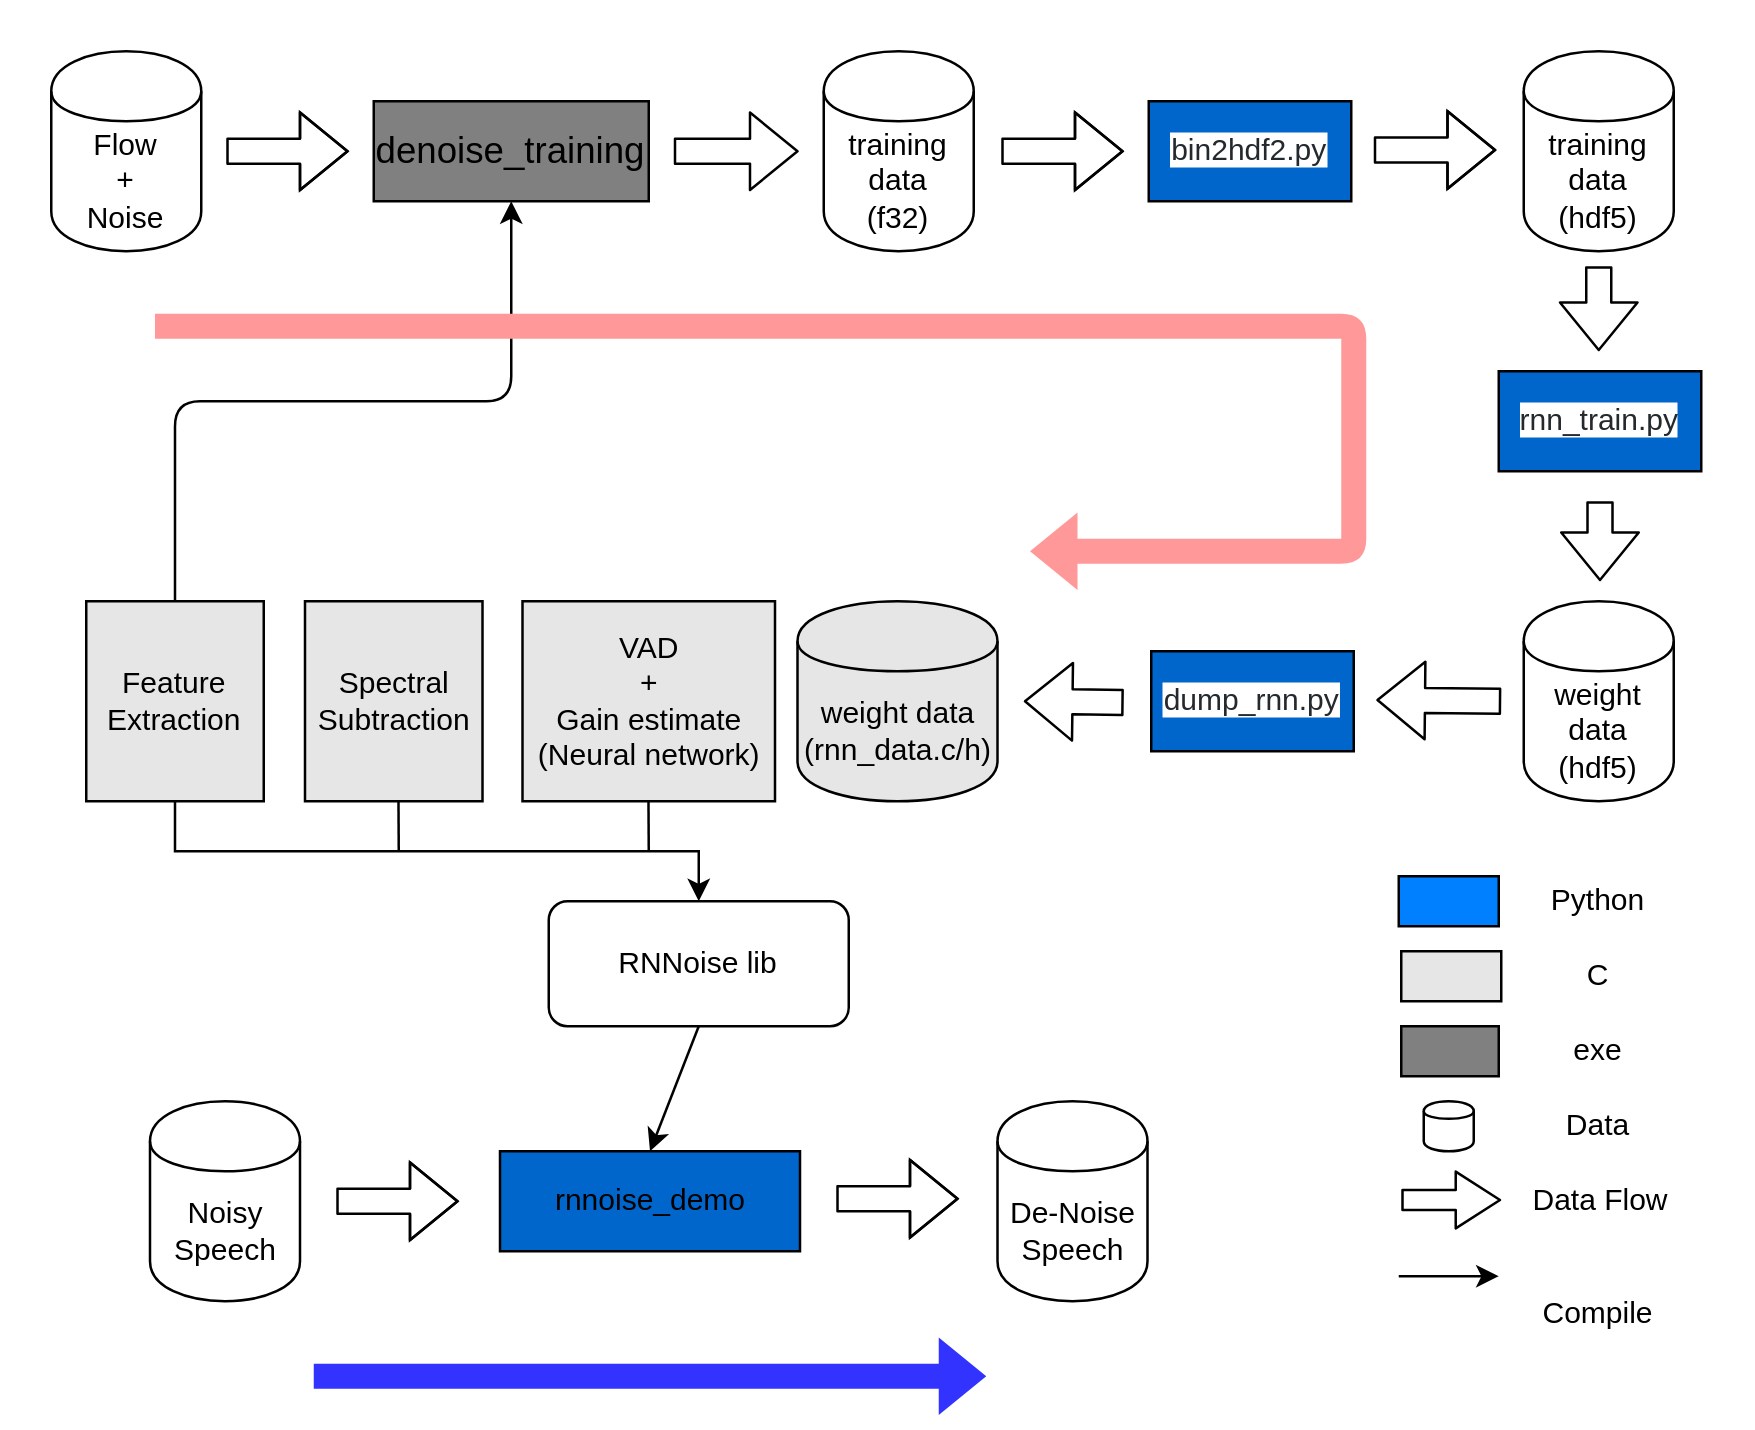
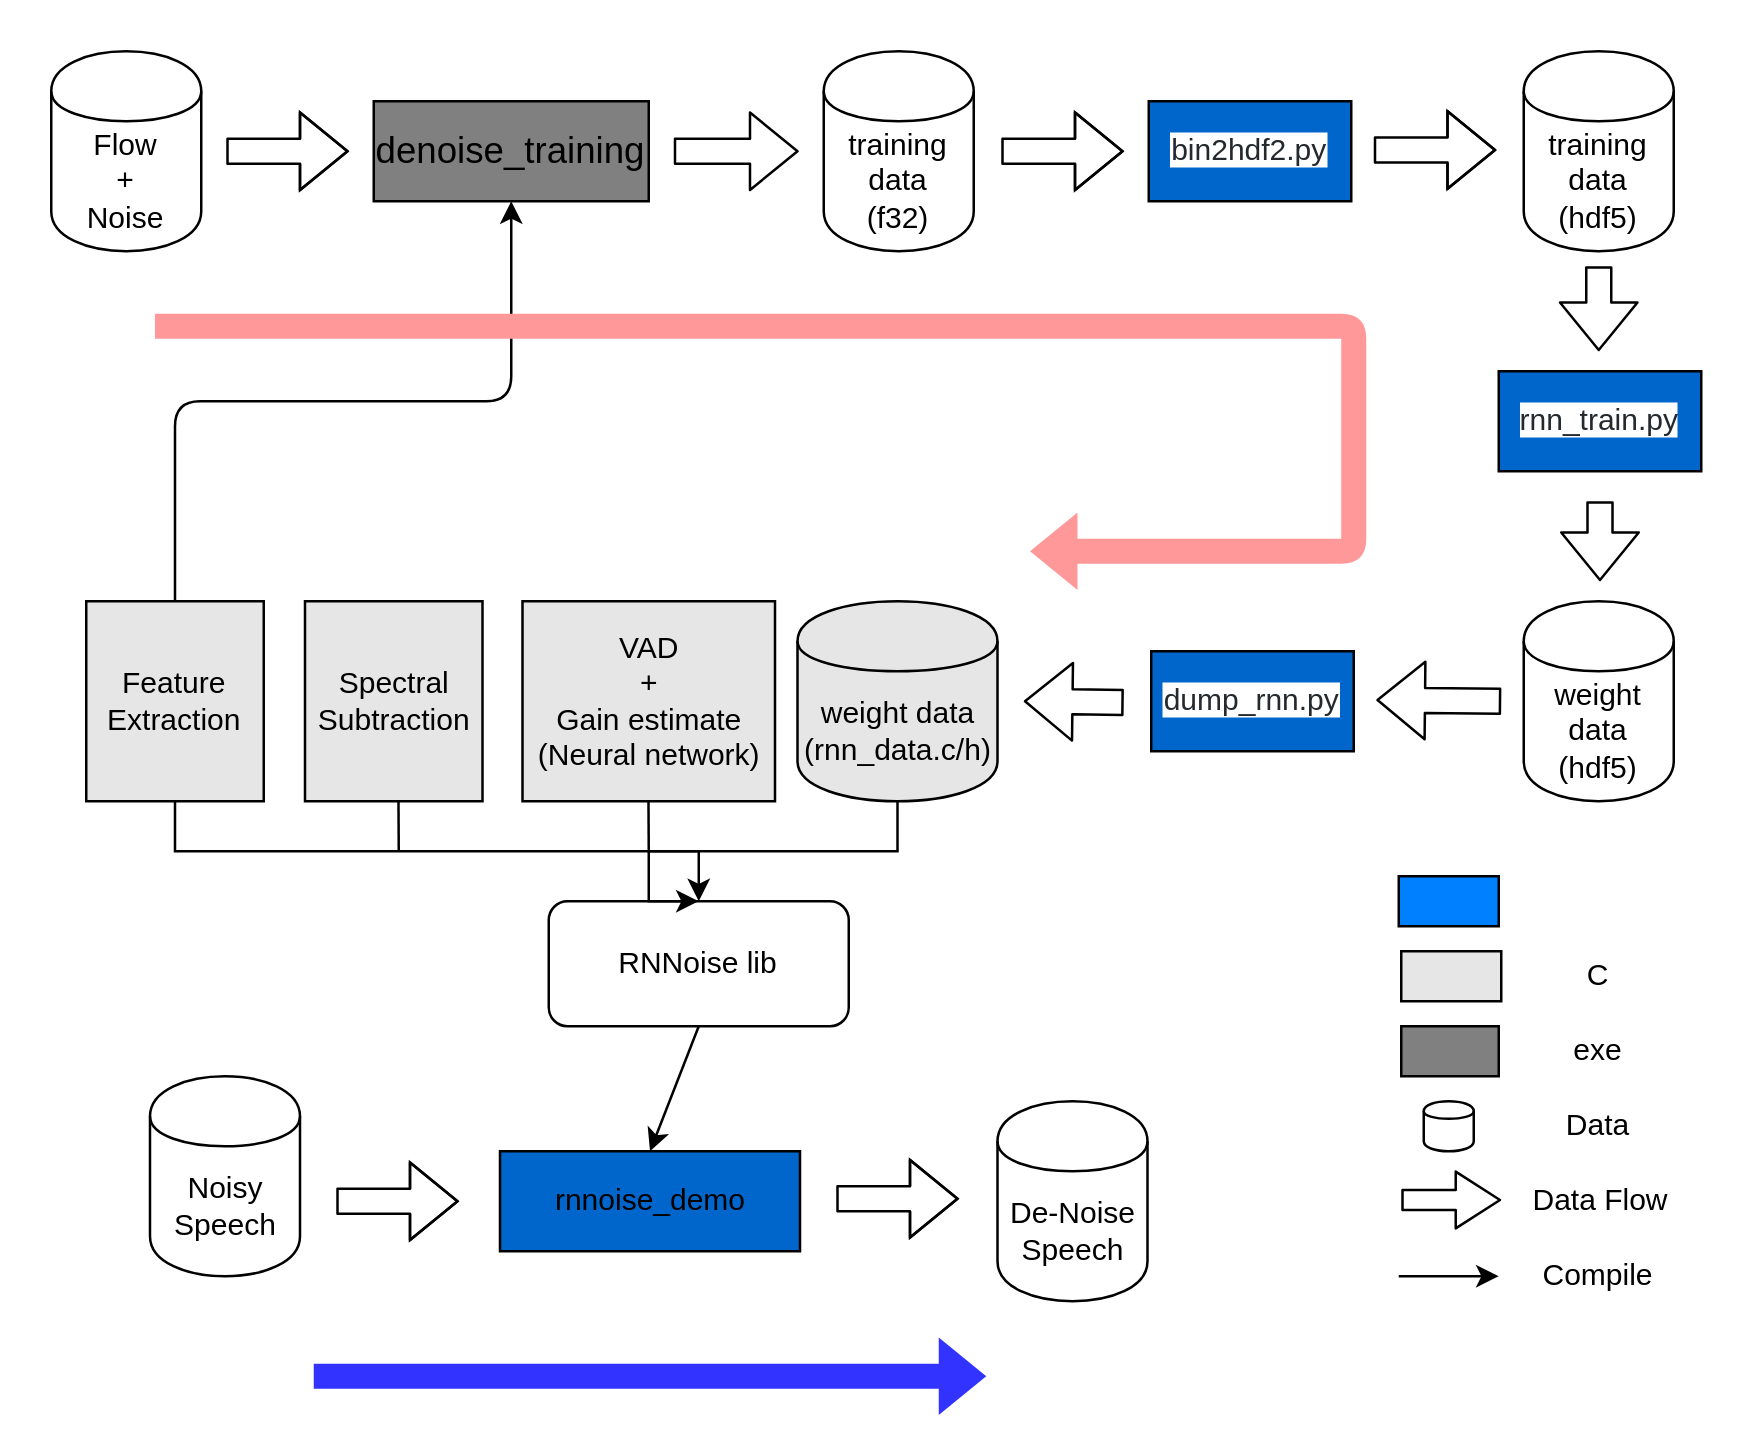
edge "weight data (rnn_data.c/h)" -> "RNNoise lib": added
node "Python": removed
node "Noisy Speech": moved (225, 1201) -> (225, 1176)
node "Compile": moved (1599, 1314) -> (1599, 1276)
